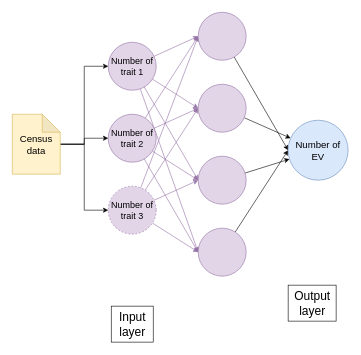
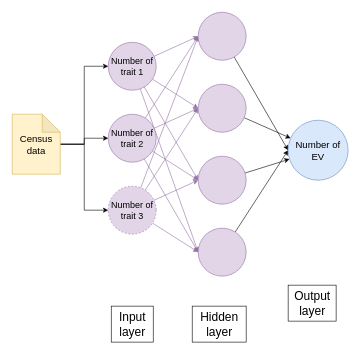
node "Hidden layer": added
